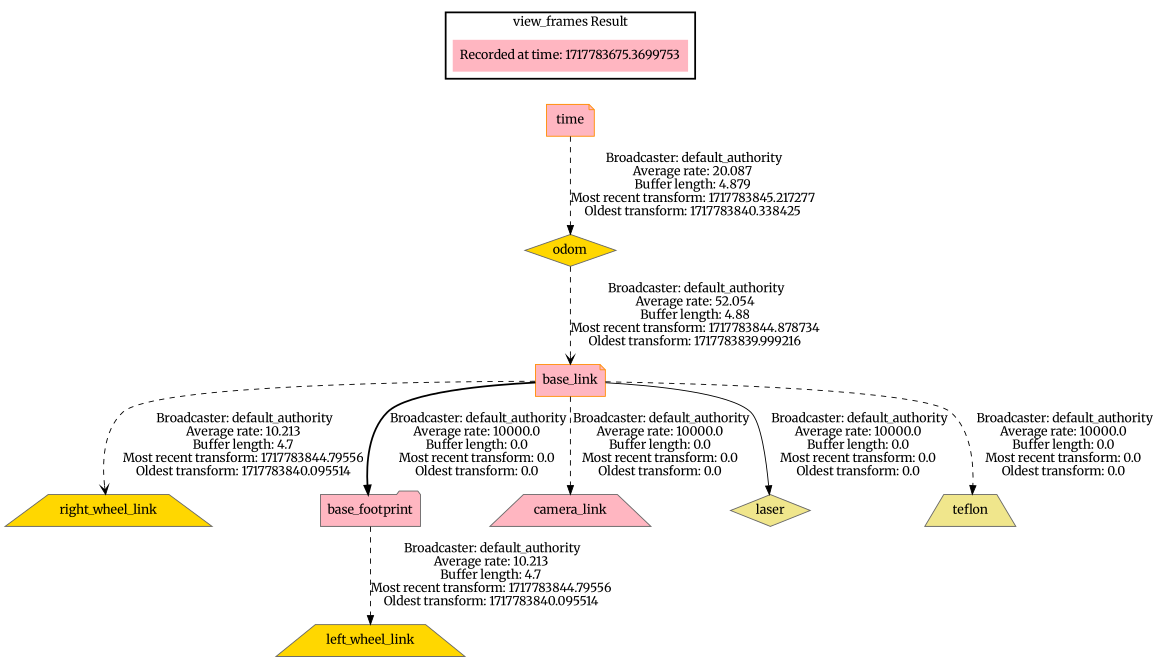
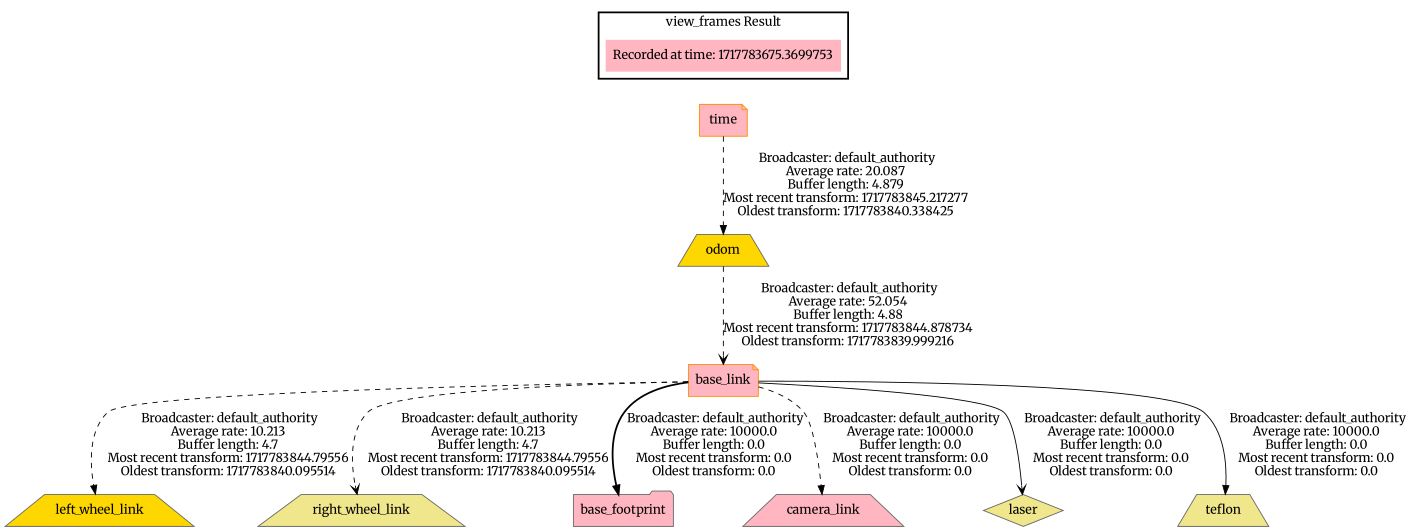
node "odom": shape diamond -> trapezium
edge "base_link" -> "teflon": style dashed -> solid
edge "base_link" -> "laser": arrowhead normal -> vee
node "right_wheel_link": fillcolor gold -> khaki
edge "base_footprint" -> "left_wheel_link": now "base_link" -> "left_wheel_link"
